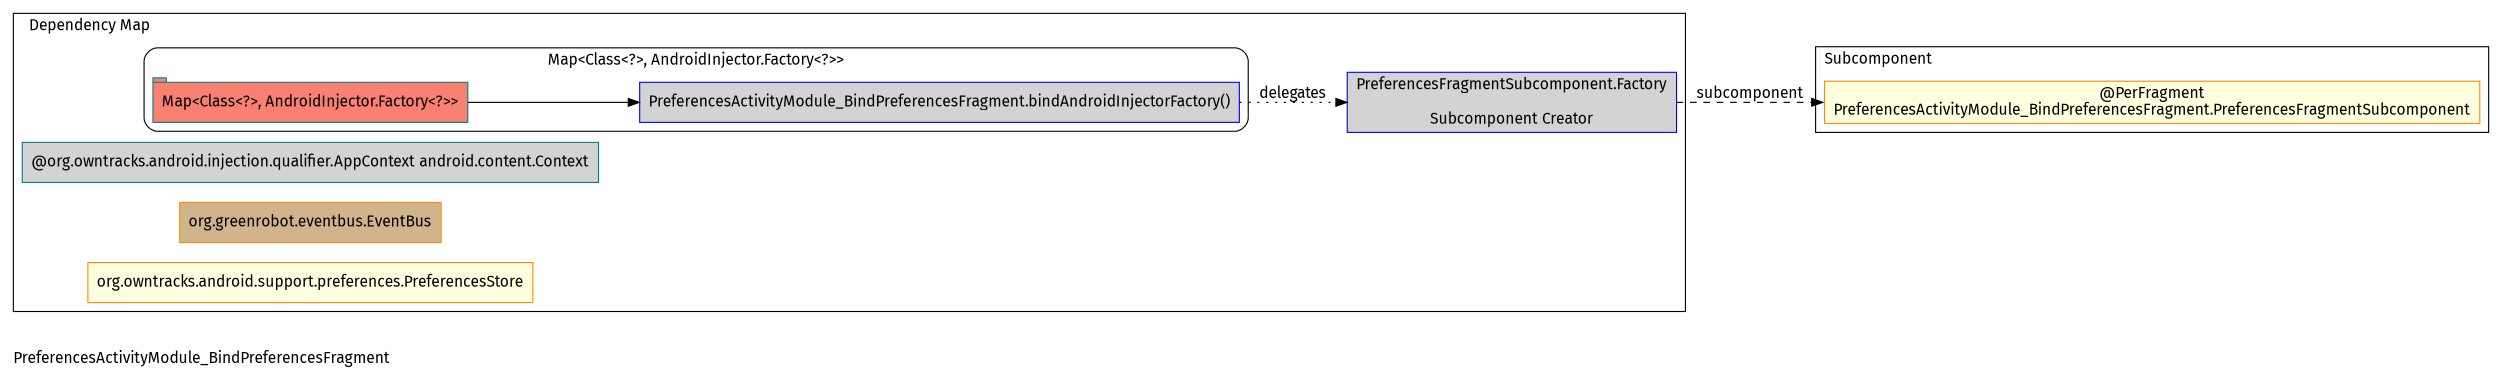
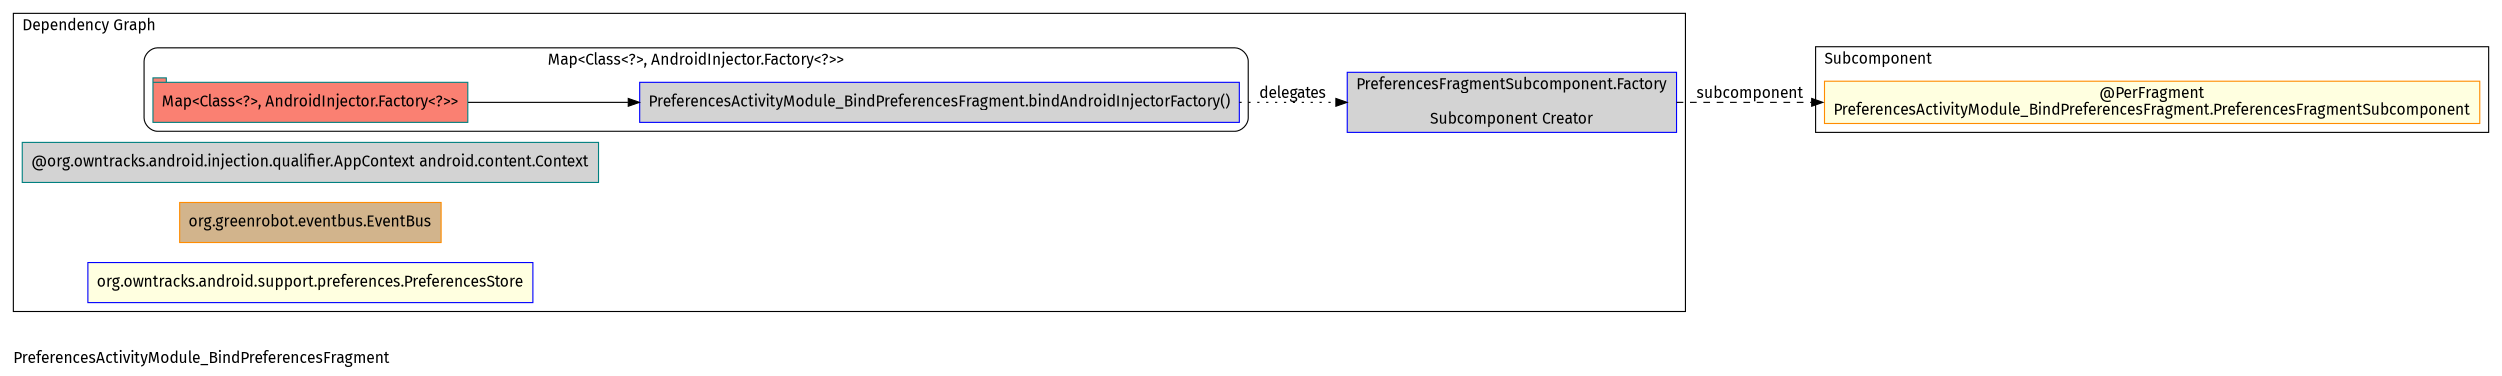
cluster "Dependency Map": label "Dependency Map" -> "Dependency Graph"
node "org.owntracks.android.support.preferences.PreferencesStore": color darkorange -> blue
